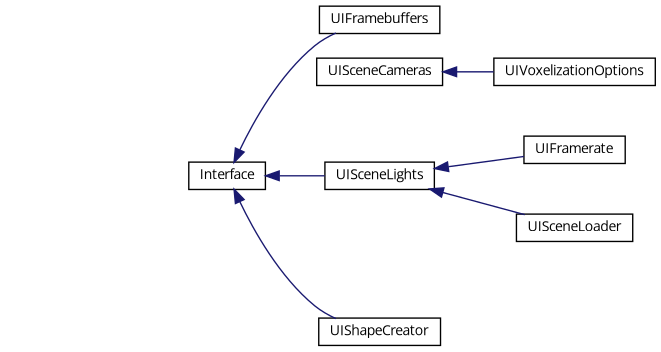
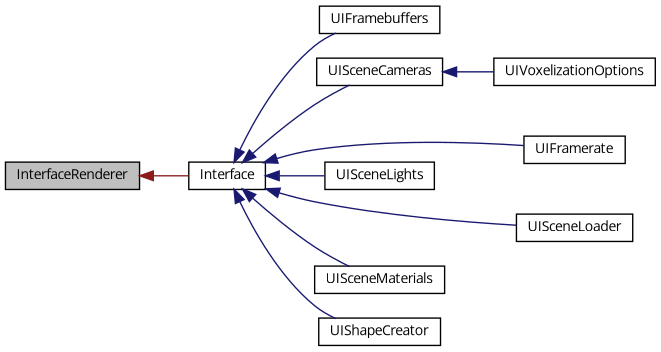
edge "UISceneCameras" -> "Interface": added
edge "UIFramerate" -> "UISceneLights": now "UIFramerate" -> "Interface"
node "InterfaceRenderer": added
edge "UISceneLoader" -> "UISceneLights": now "UISceneLoader" -> "Interface"
node "UISceneMaterials": added
